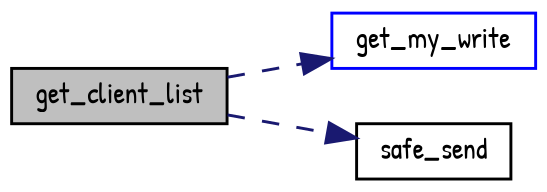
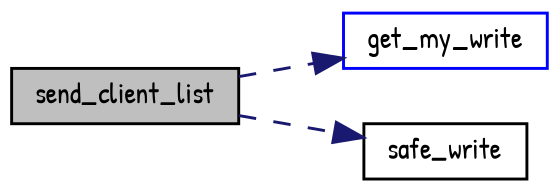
node "get_client_list": label "get_client_list" -> "send_client_list"
node "safe_send": label "safe_send" -> "safe_write"
